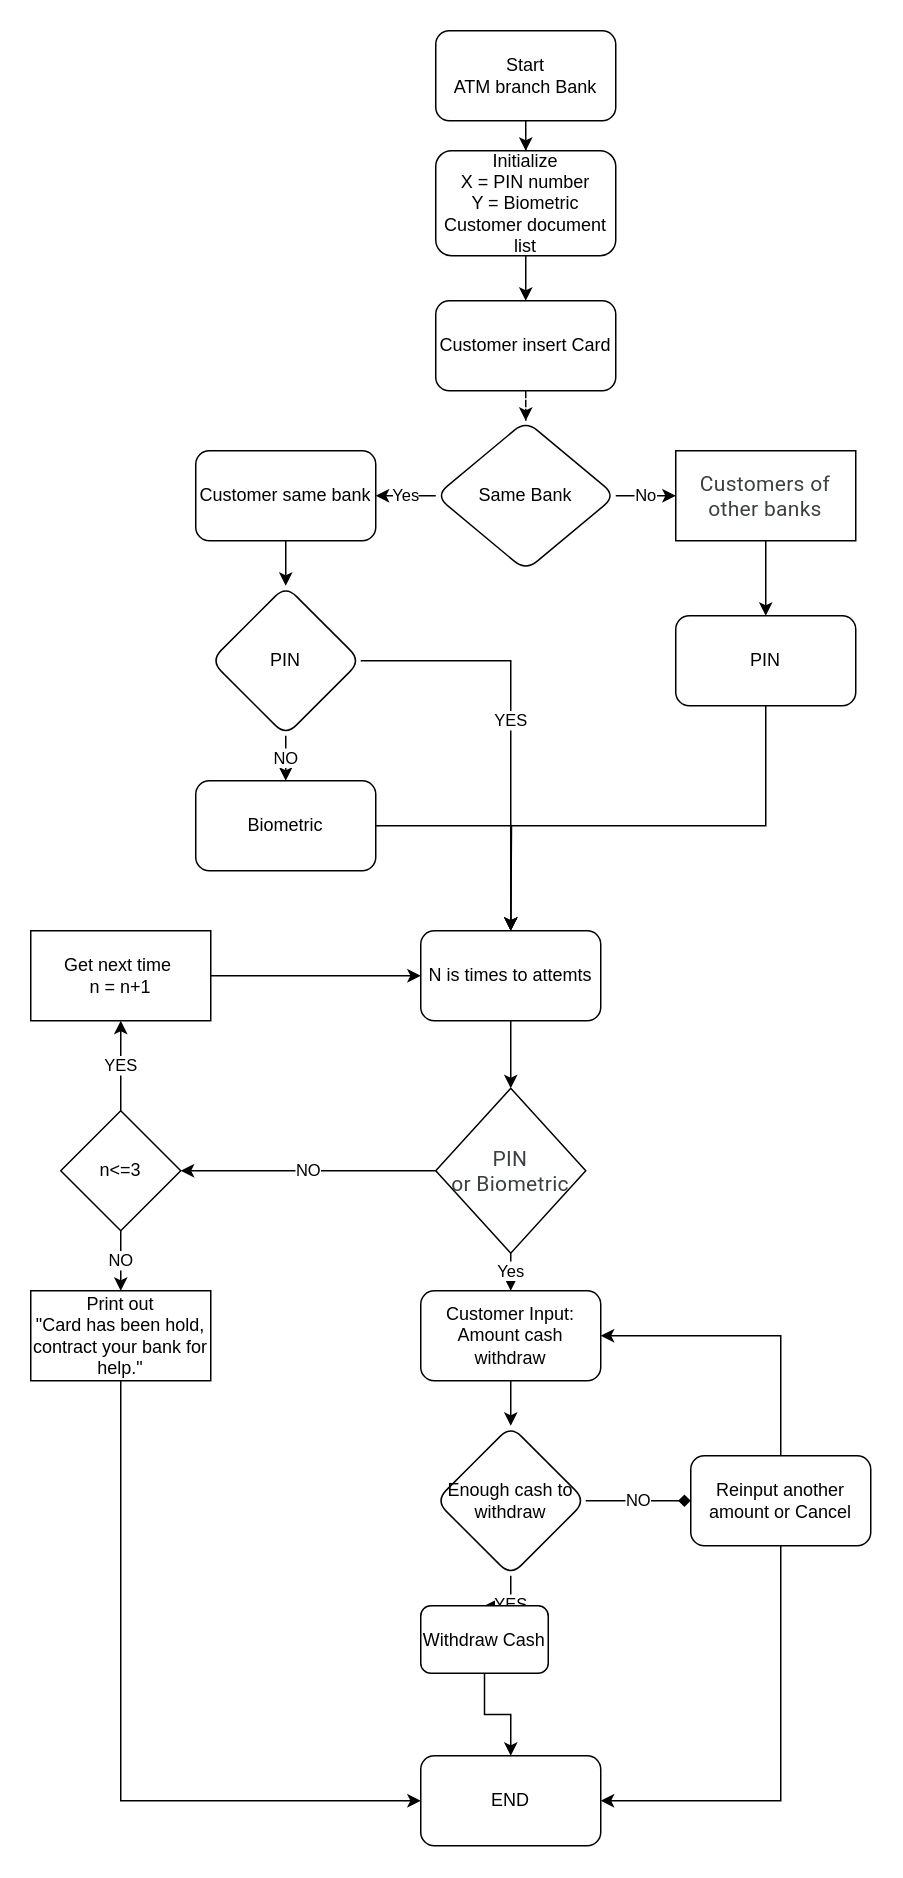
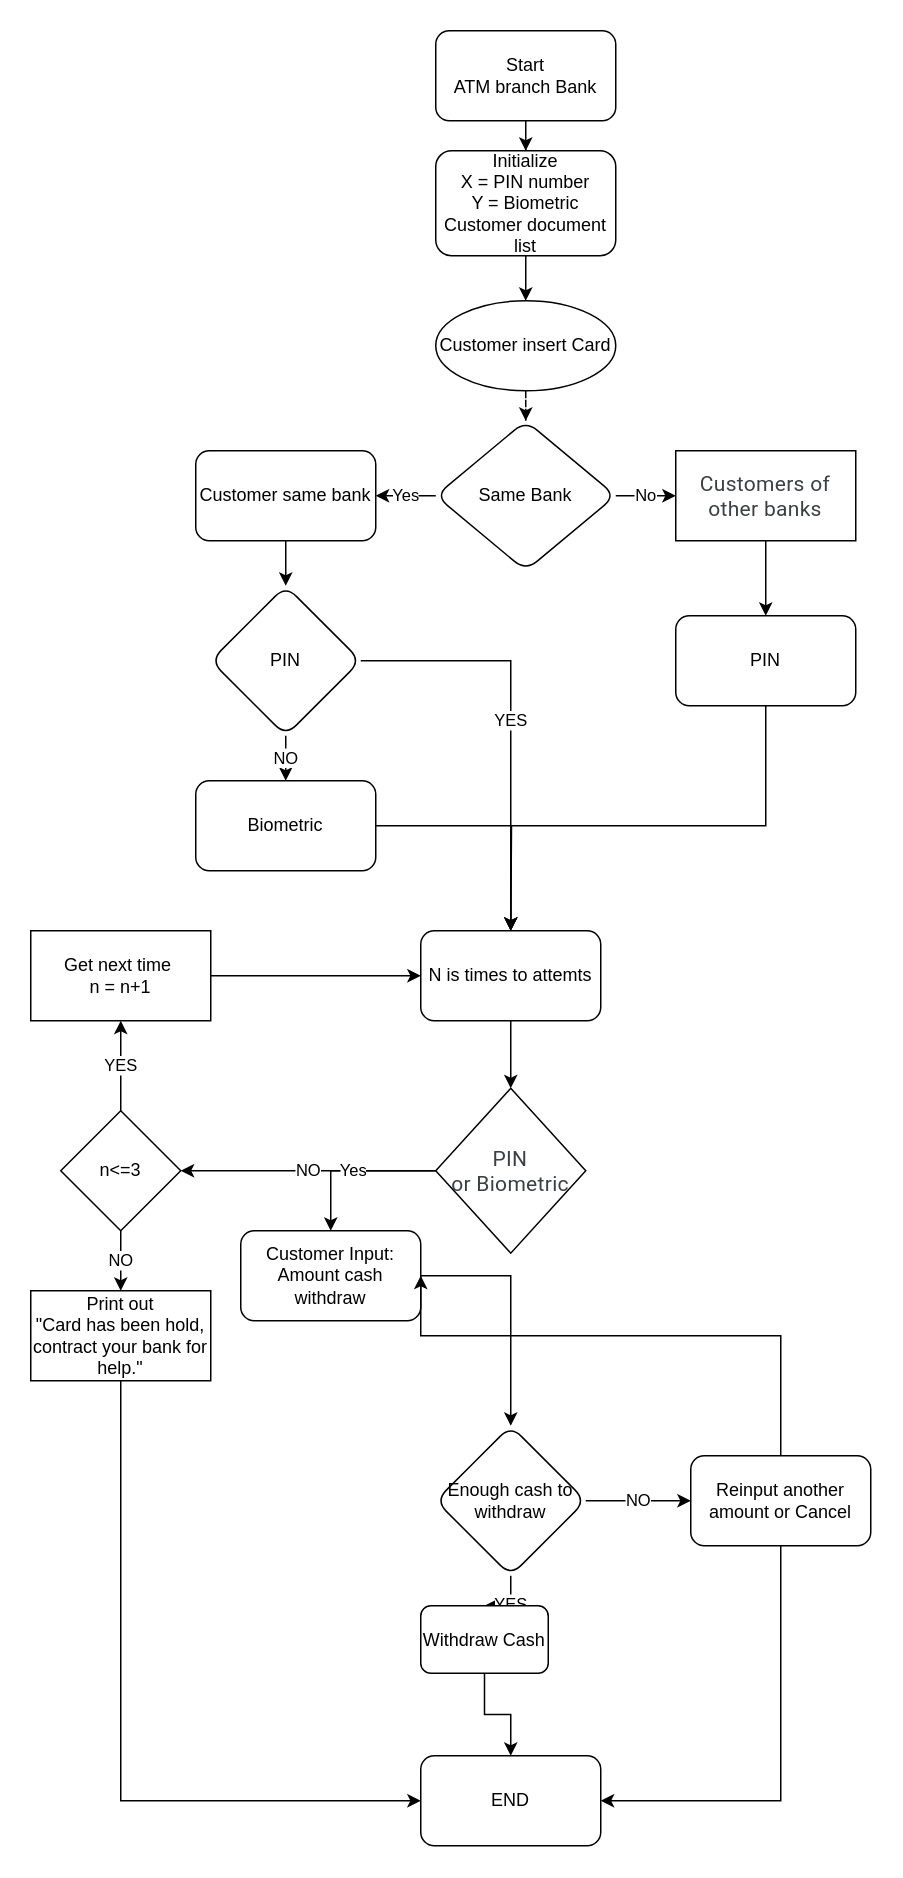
node "Customer insert Card": shape rounded rectangle -> ellipse
node "Customer Input: Amount cash withdraw": moved (511, 1336) -> (331, 1276)
edge "Enough cash to withdraw" -> "Reinput another amount or Cancel": arrowhead diamond -> classic
